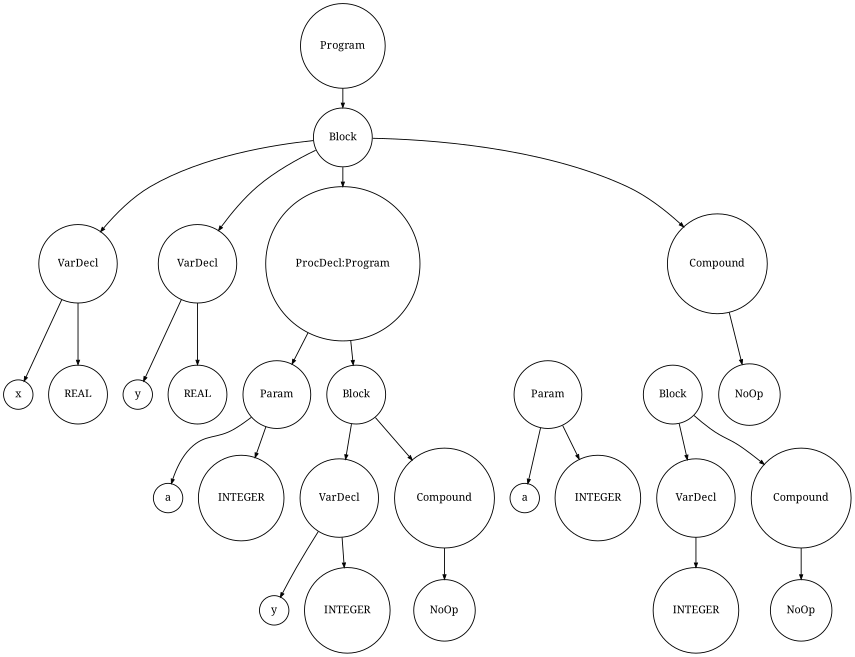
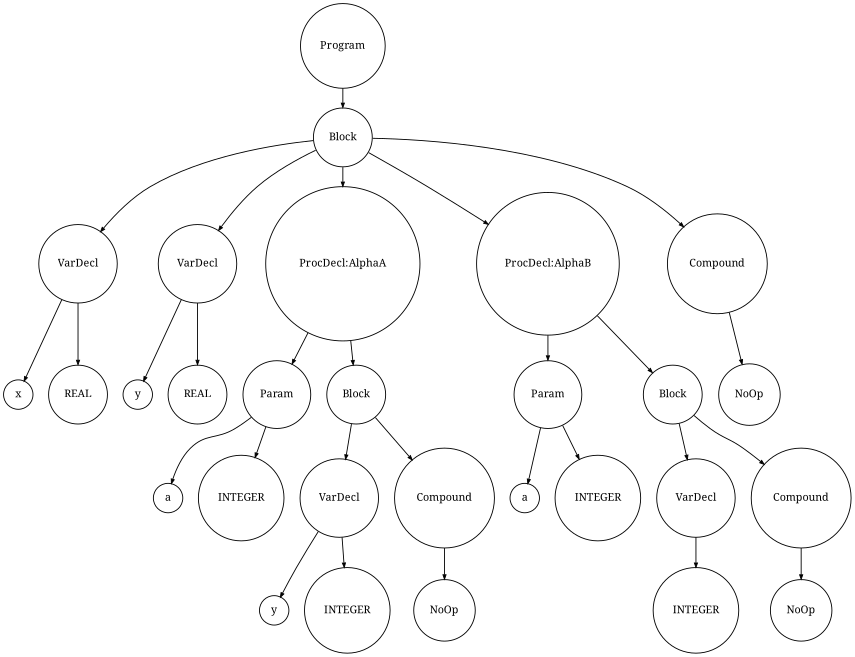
node "ProcDecl:Program": label "ProcDecl:Program" -> "ProcDecl:AlphaA"
node "ProcDecl:AlphaB": added
